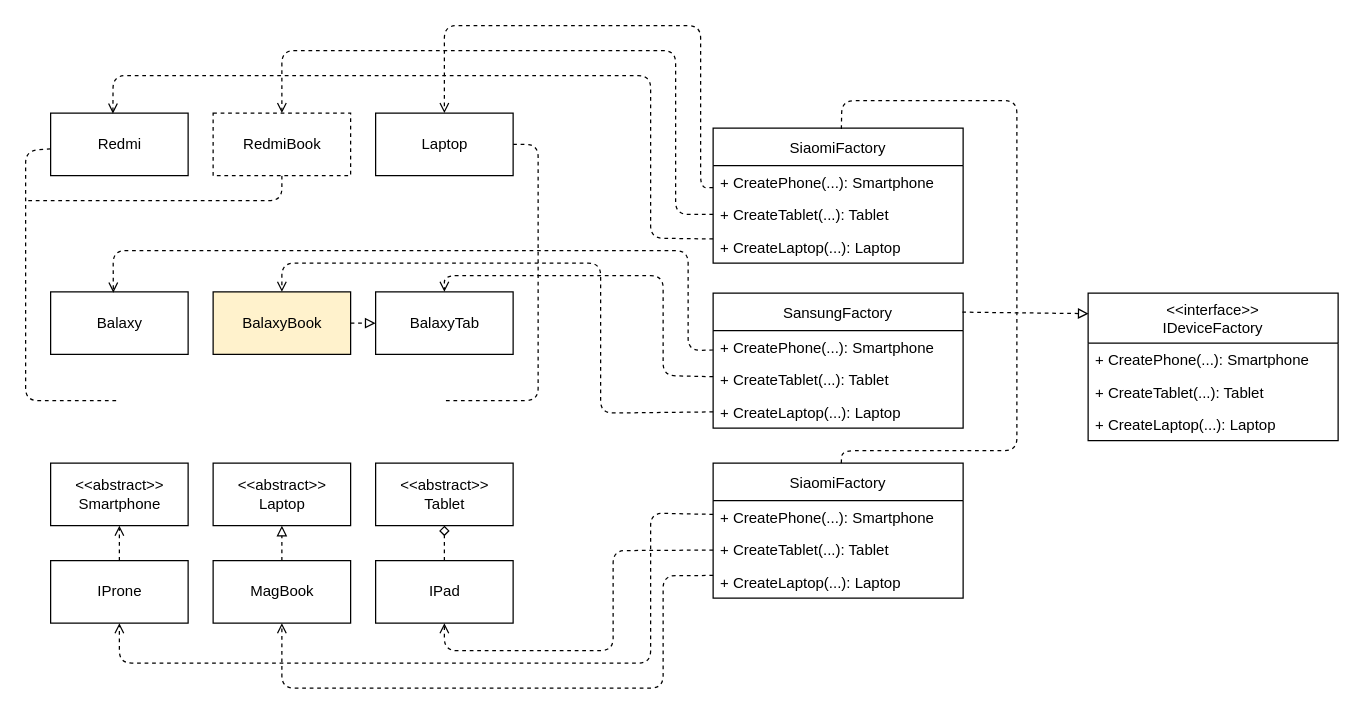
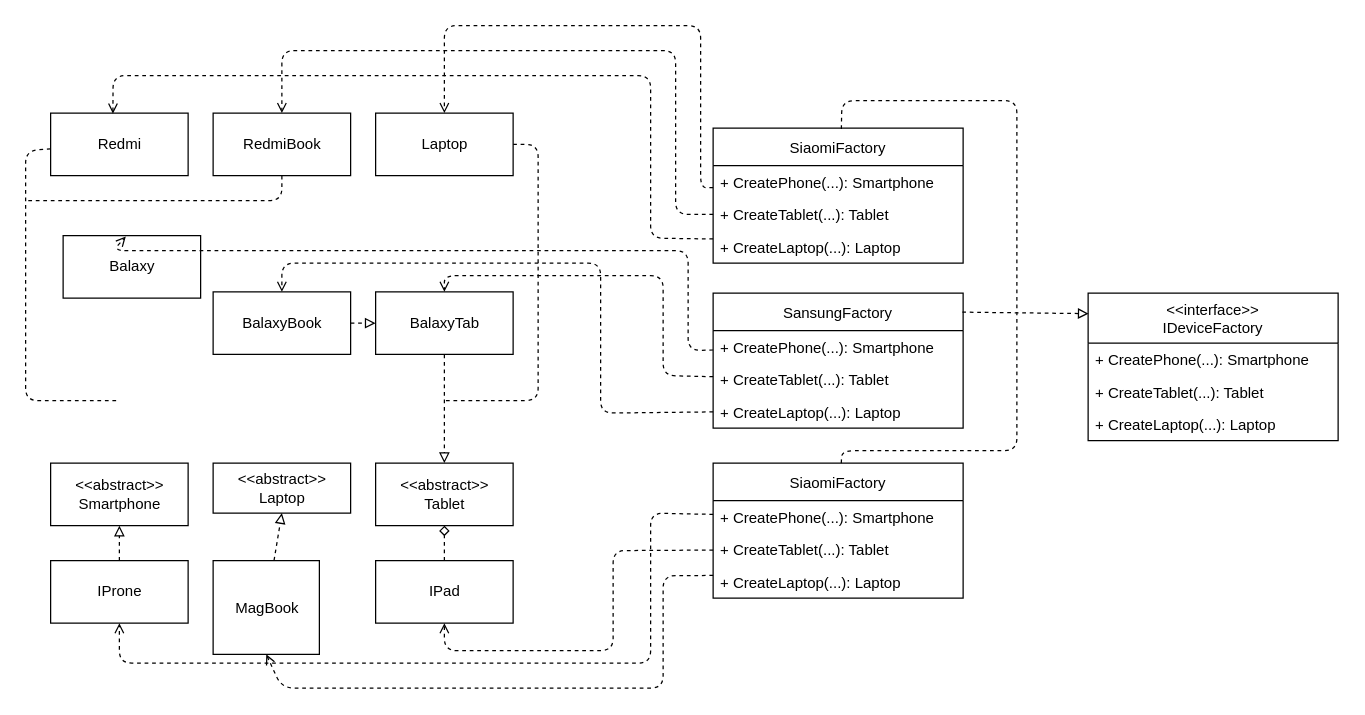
node "RedmiBook": style dashed -> solid
node "Balaxy": moved (119, 323) -> (132, 267)
node "BalaxyBook": fillcolor #fff2cc -> #ffffff
edge "BalaxyTab" -> "<<abstract>> Tablet": added
node "<<abstract>> Laptop": size 138x63 -> 138x50
edge "IProne" -> "<<abstract>> Smartphone": arrowhead open -> block
node "MagBook": size 138x63 -> 106x94
